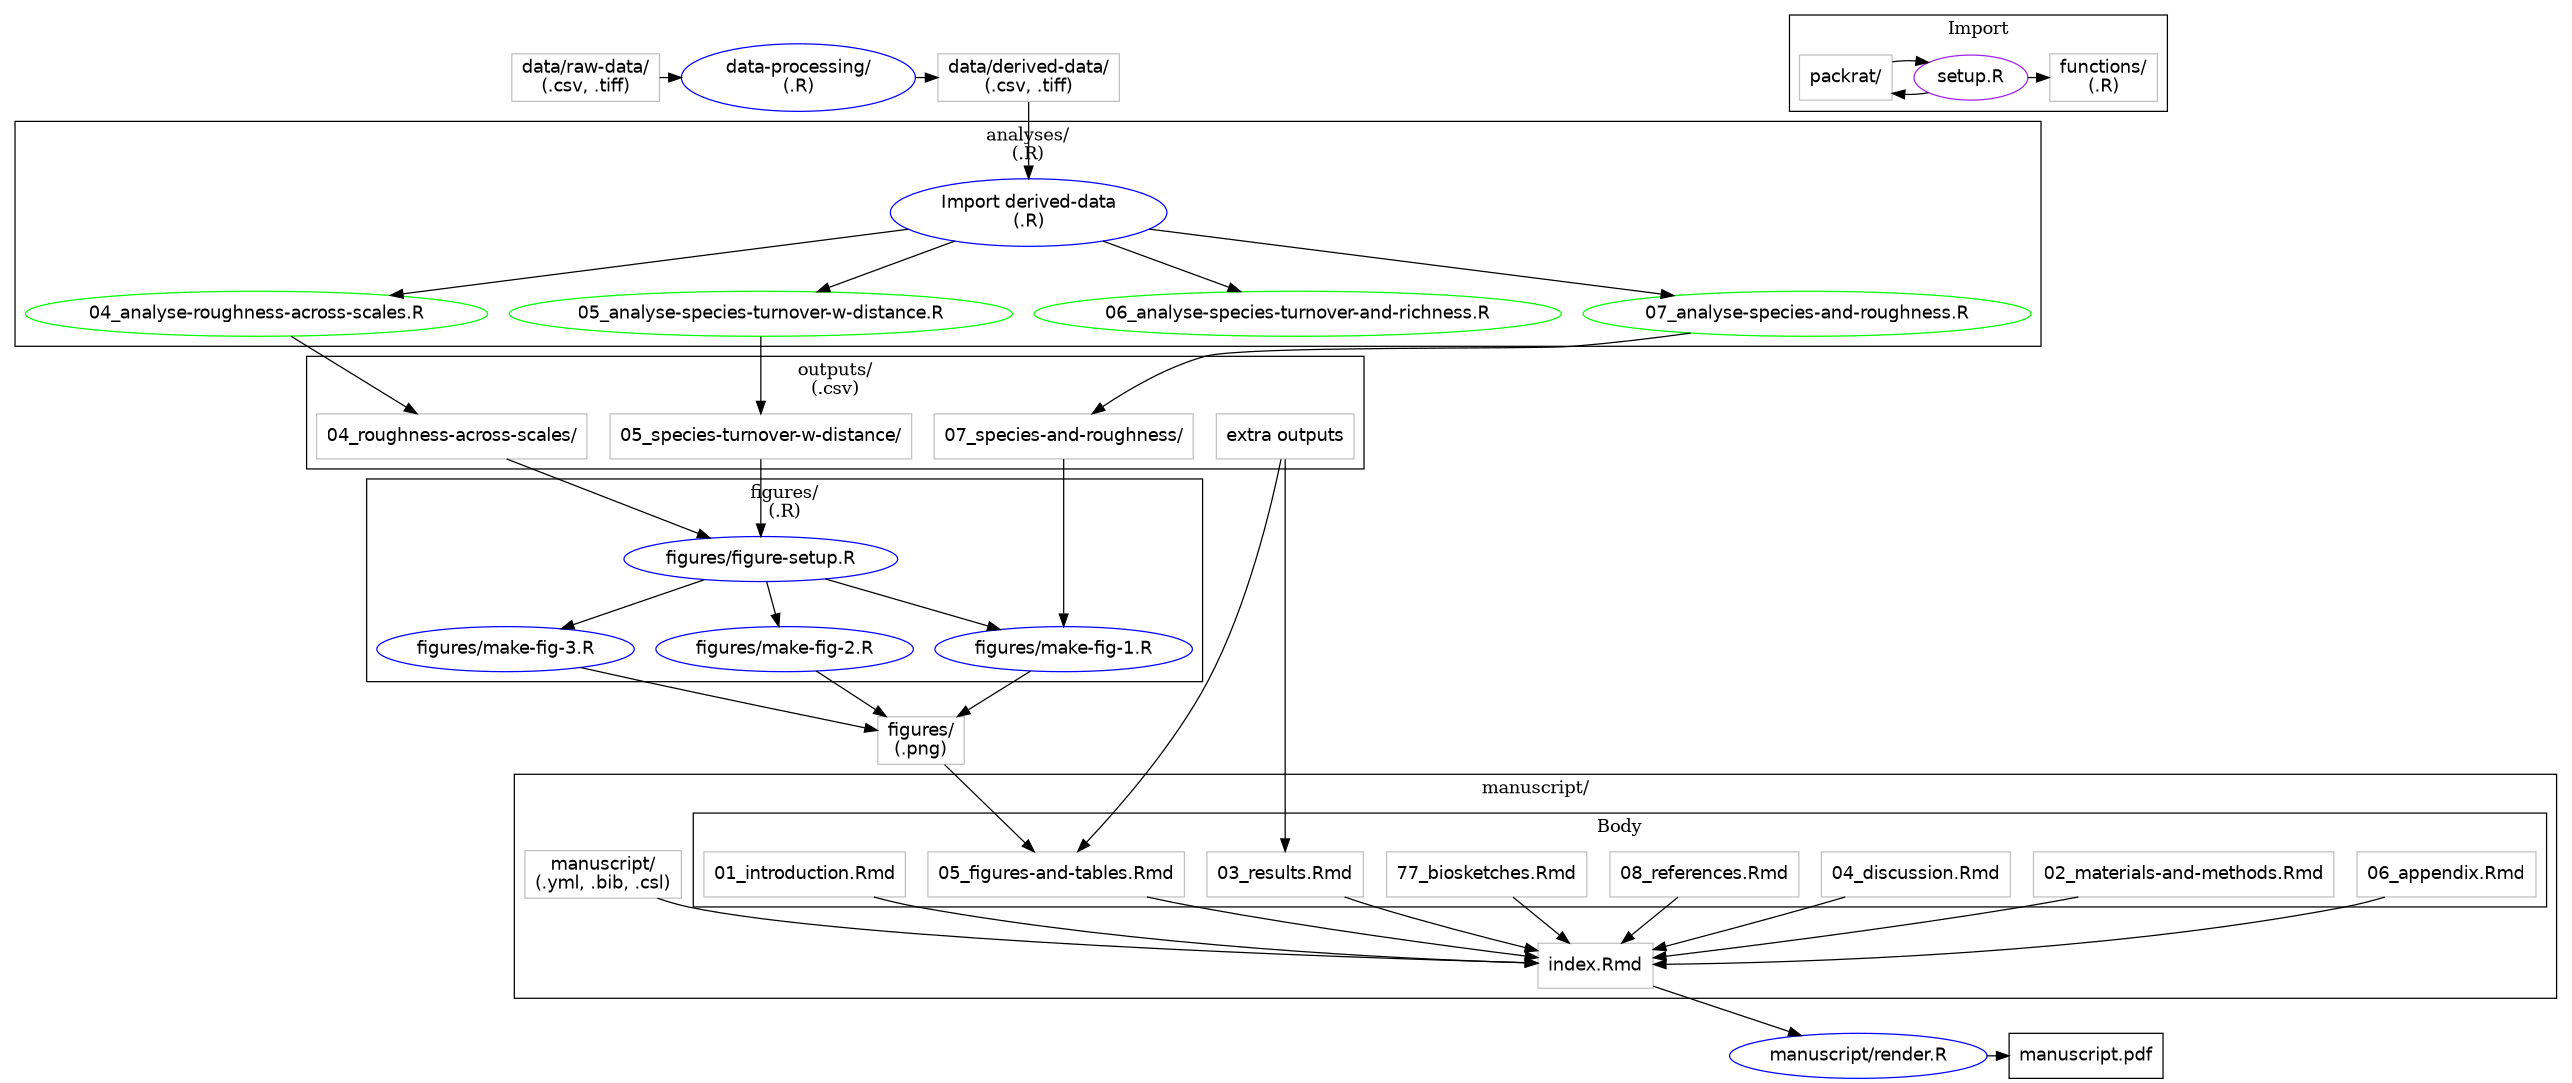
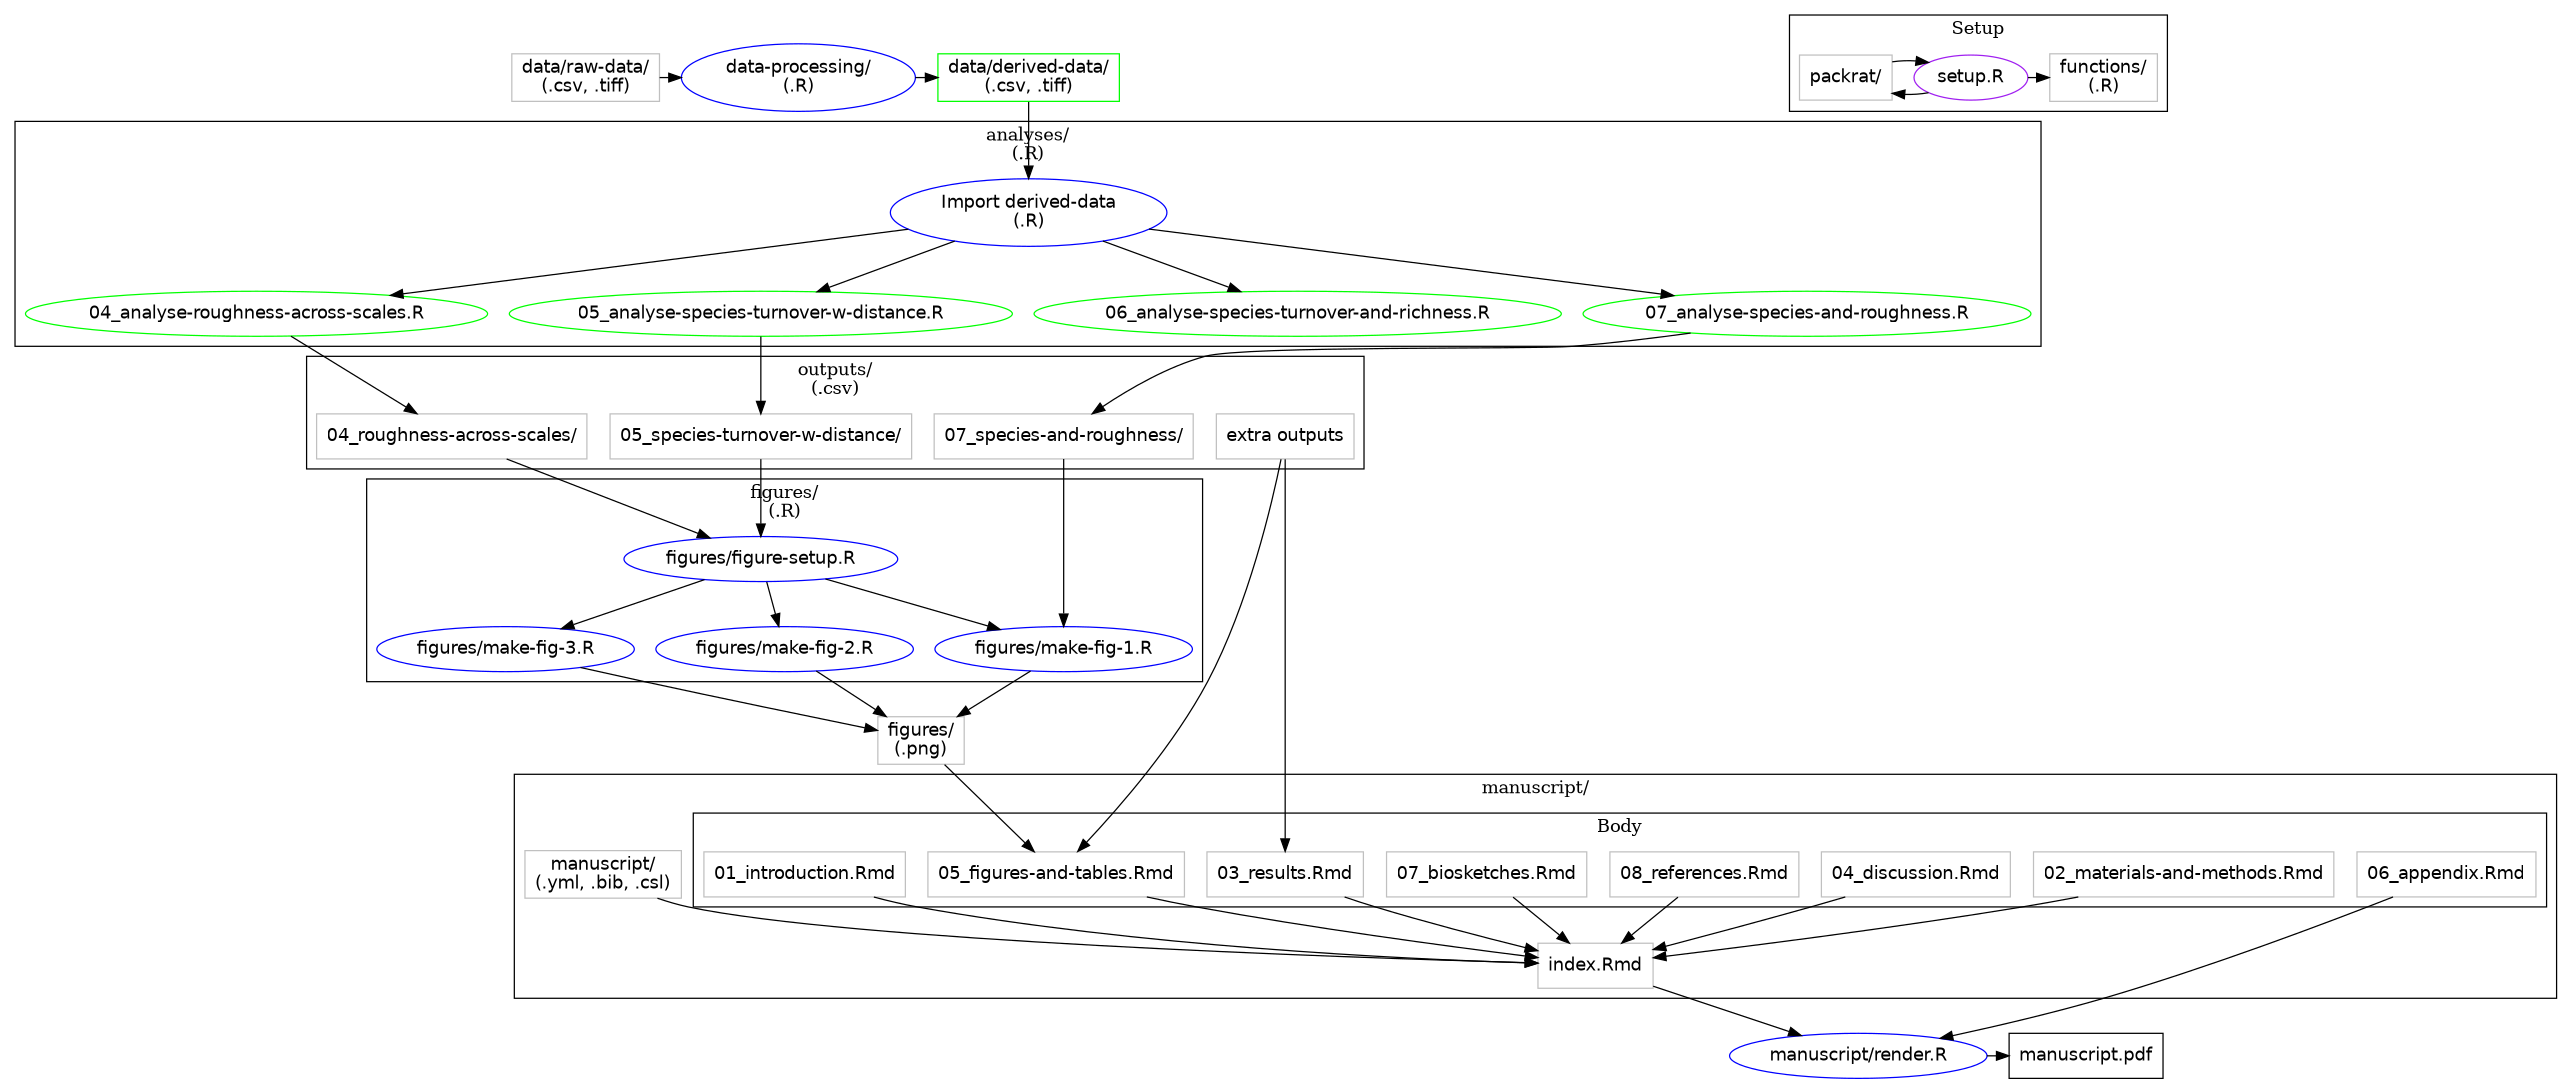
cluster "Import": label "Import" -> "Setup"
node "data/derived-data/ (.csv, .tiff)": color grey -> green
node "77_biosketches.Rmd": label "77_biosketches.Rmd" -> "07_biosketches.Rmd"
edge "06_appendix.Rmd" -> "index.Rmd": now "06_appendix.Rmd" -> "manuscript/render.R"
